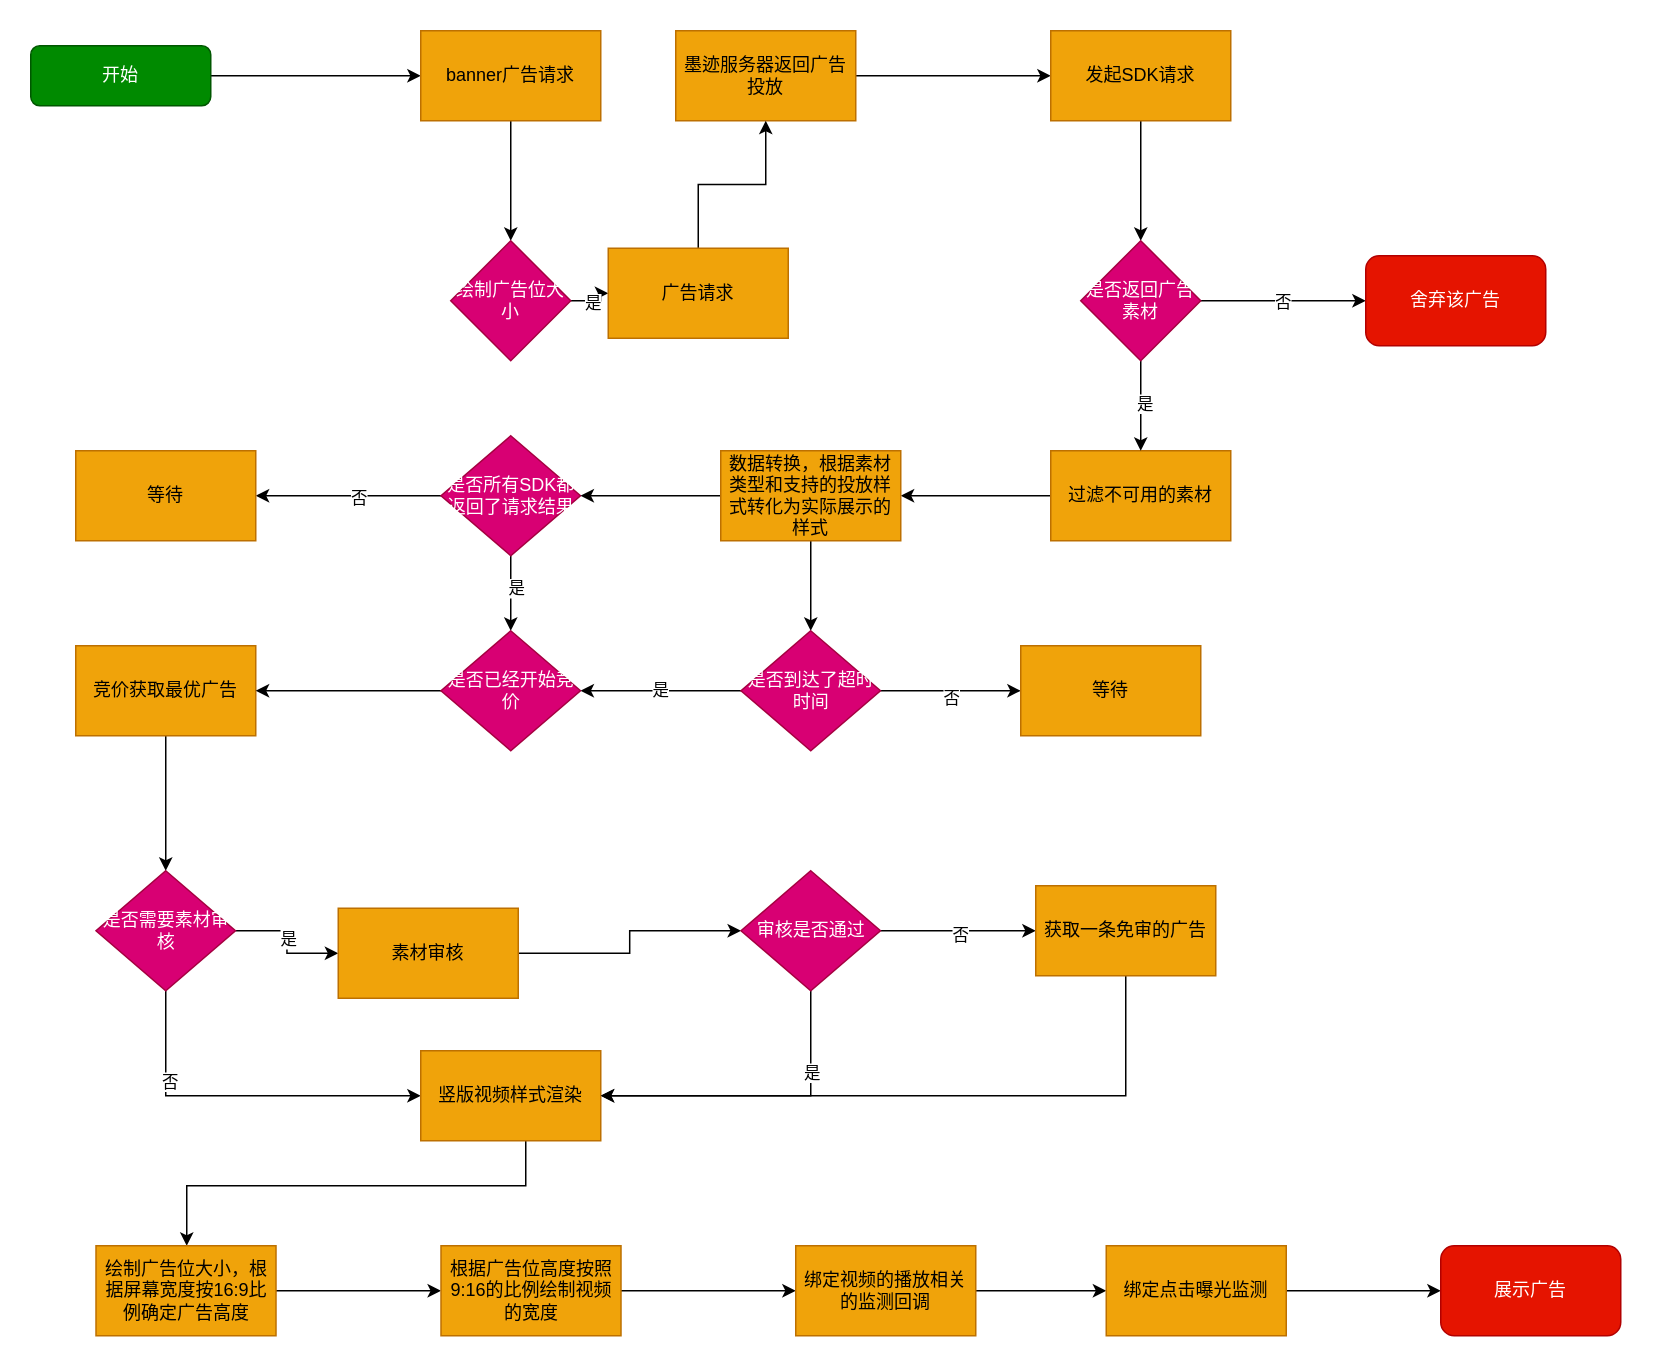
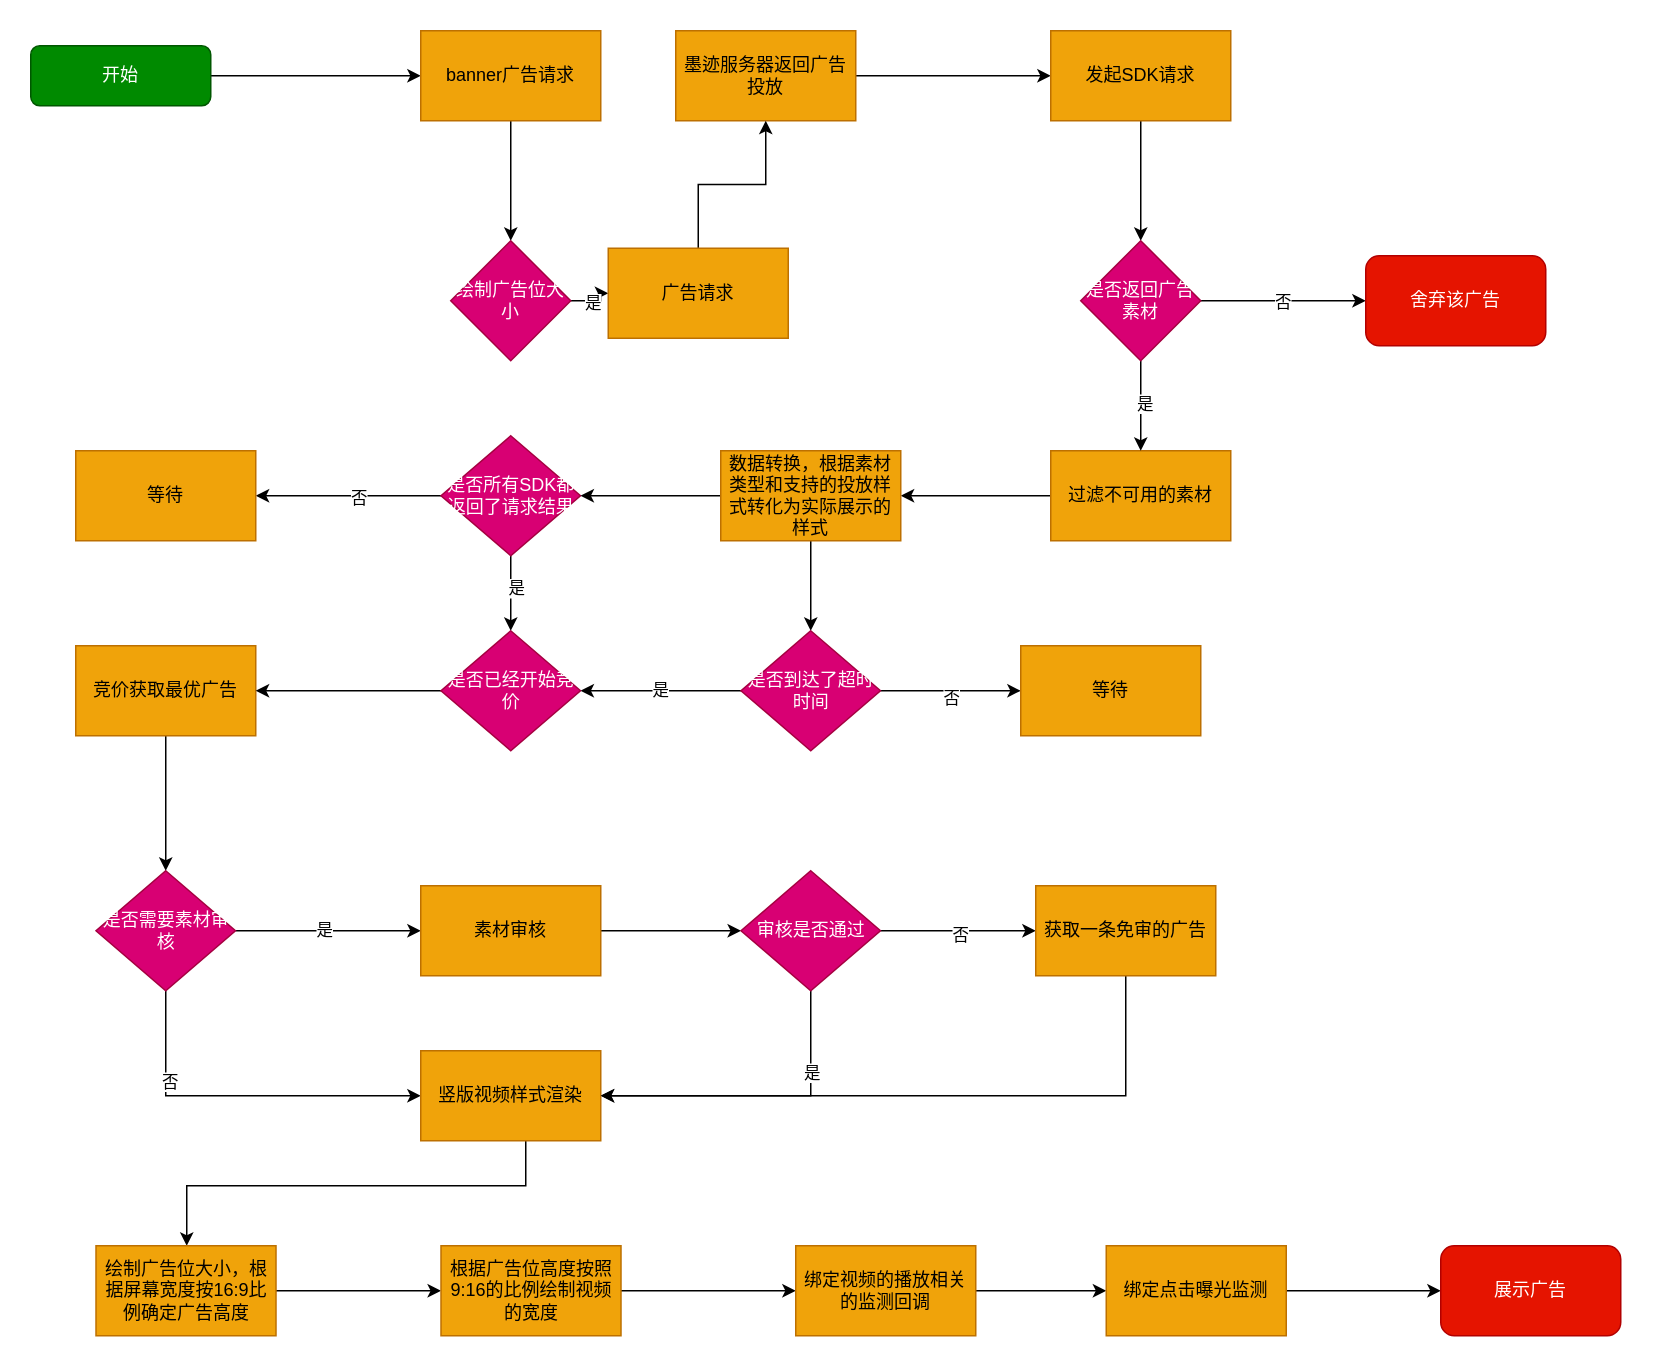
node "素材审核": moved (428, 953) -> (511, 931)
